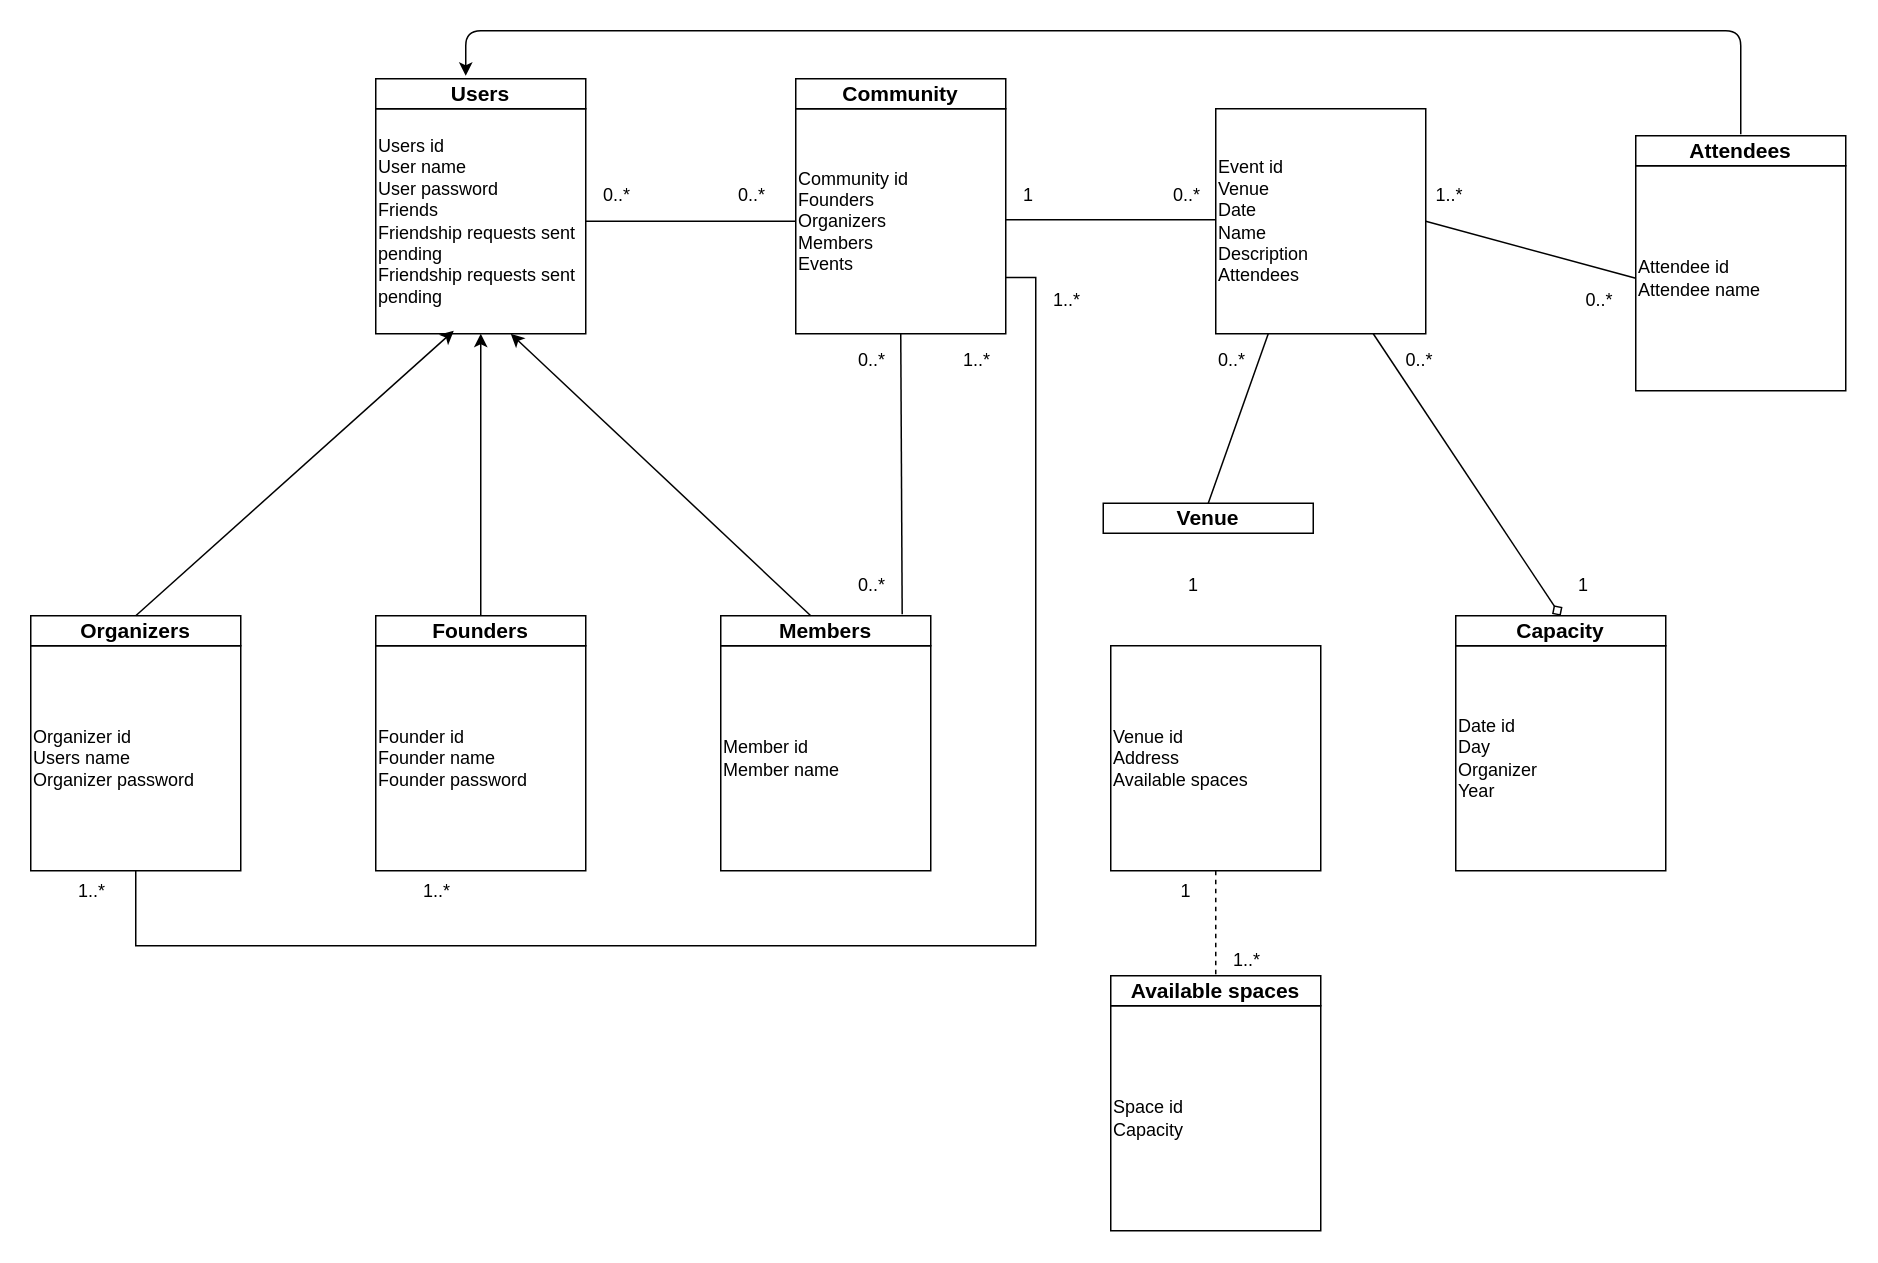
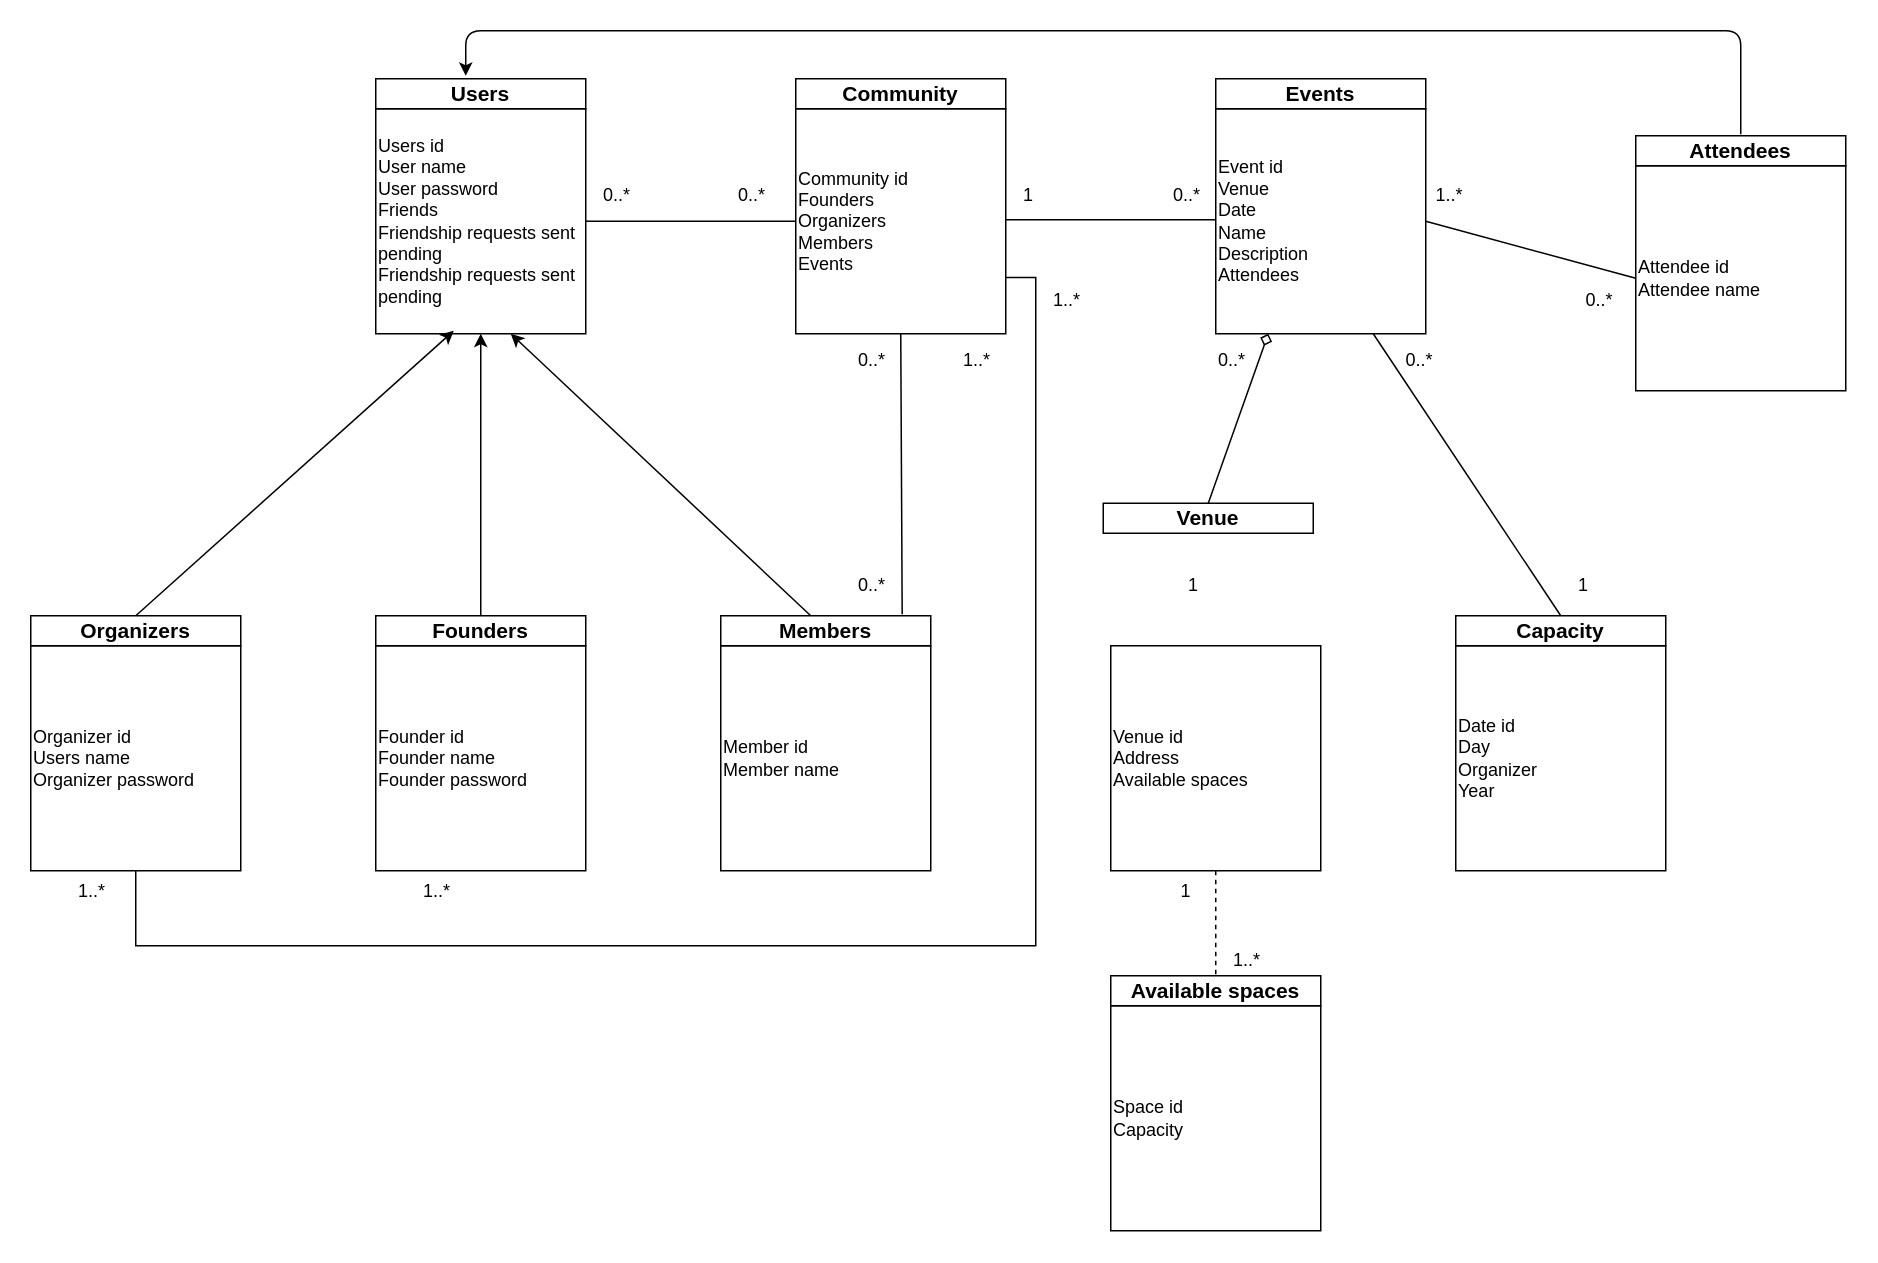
node "Events": added
edge "Event id Venue Date Name Description Attendees" -- "Venue": arrowhead none -> diamond
edge "Event id Venue Date Name Description Attendees" -> "Capacity": arrowhead diamond -> none
